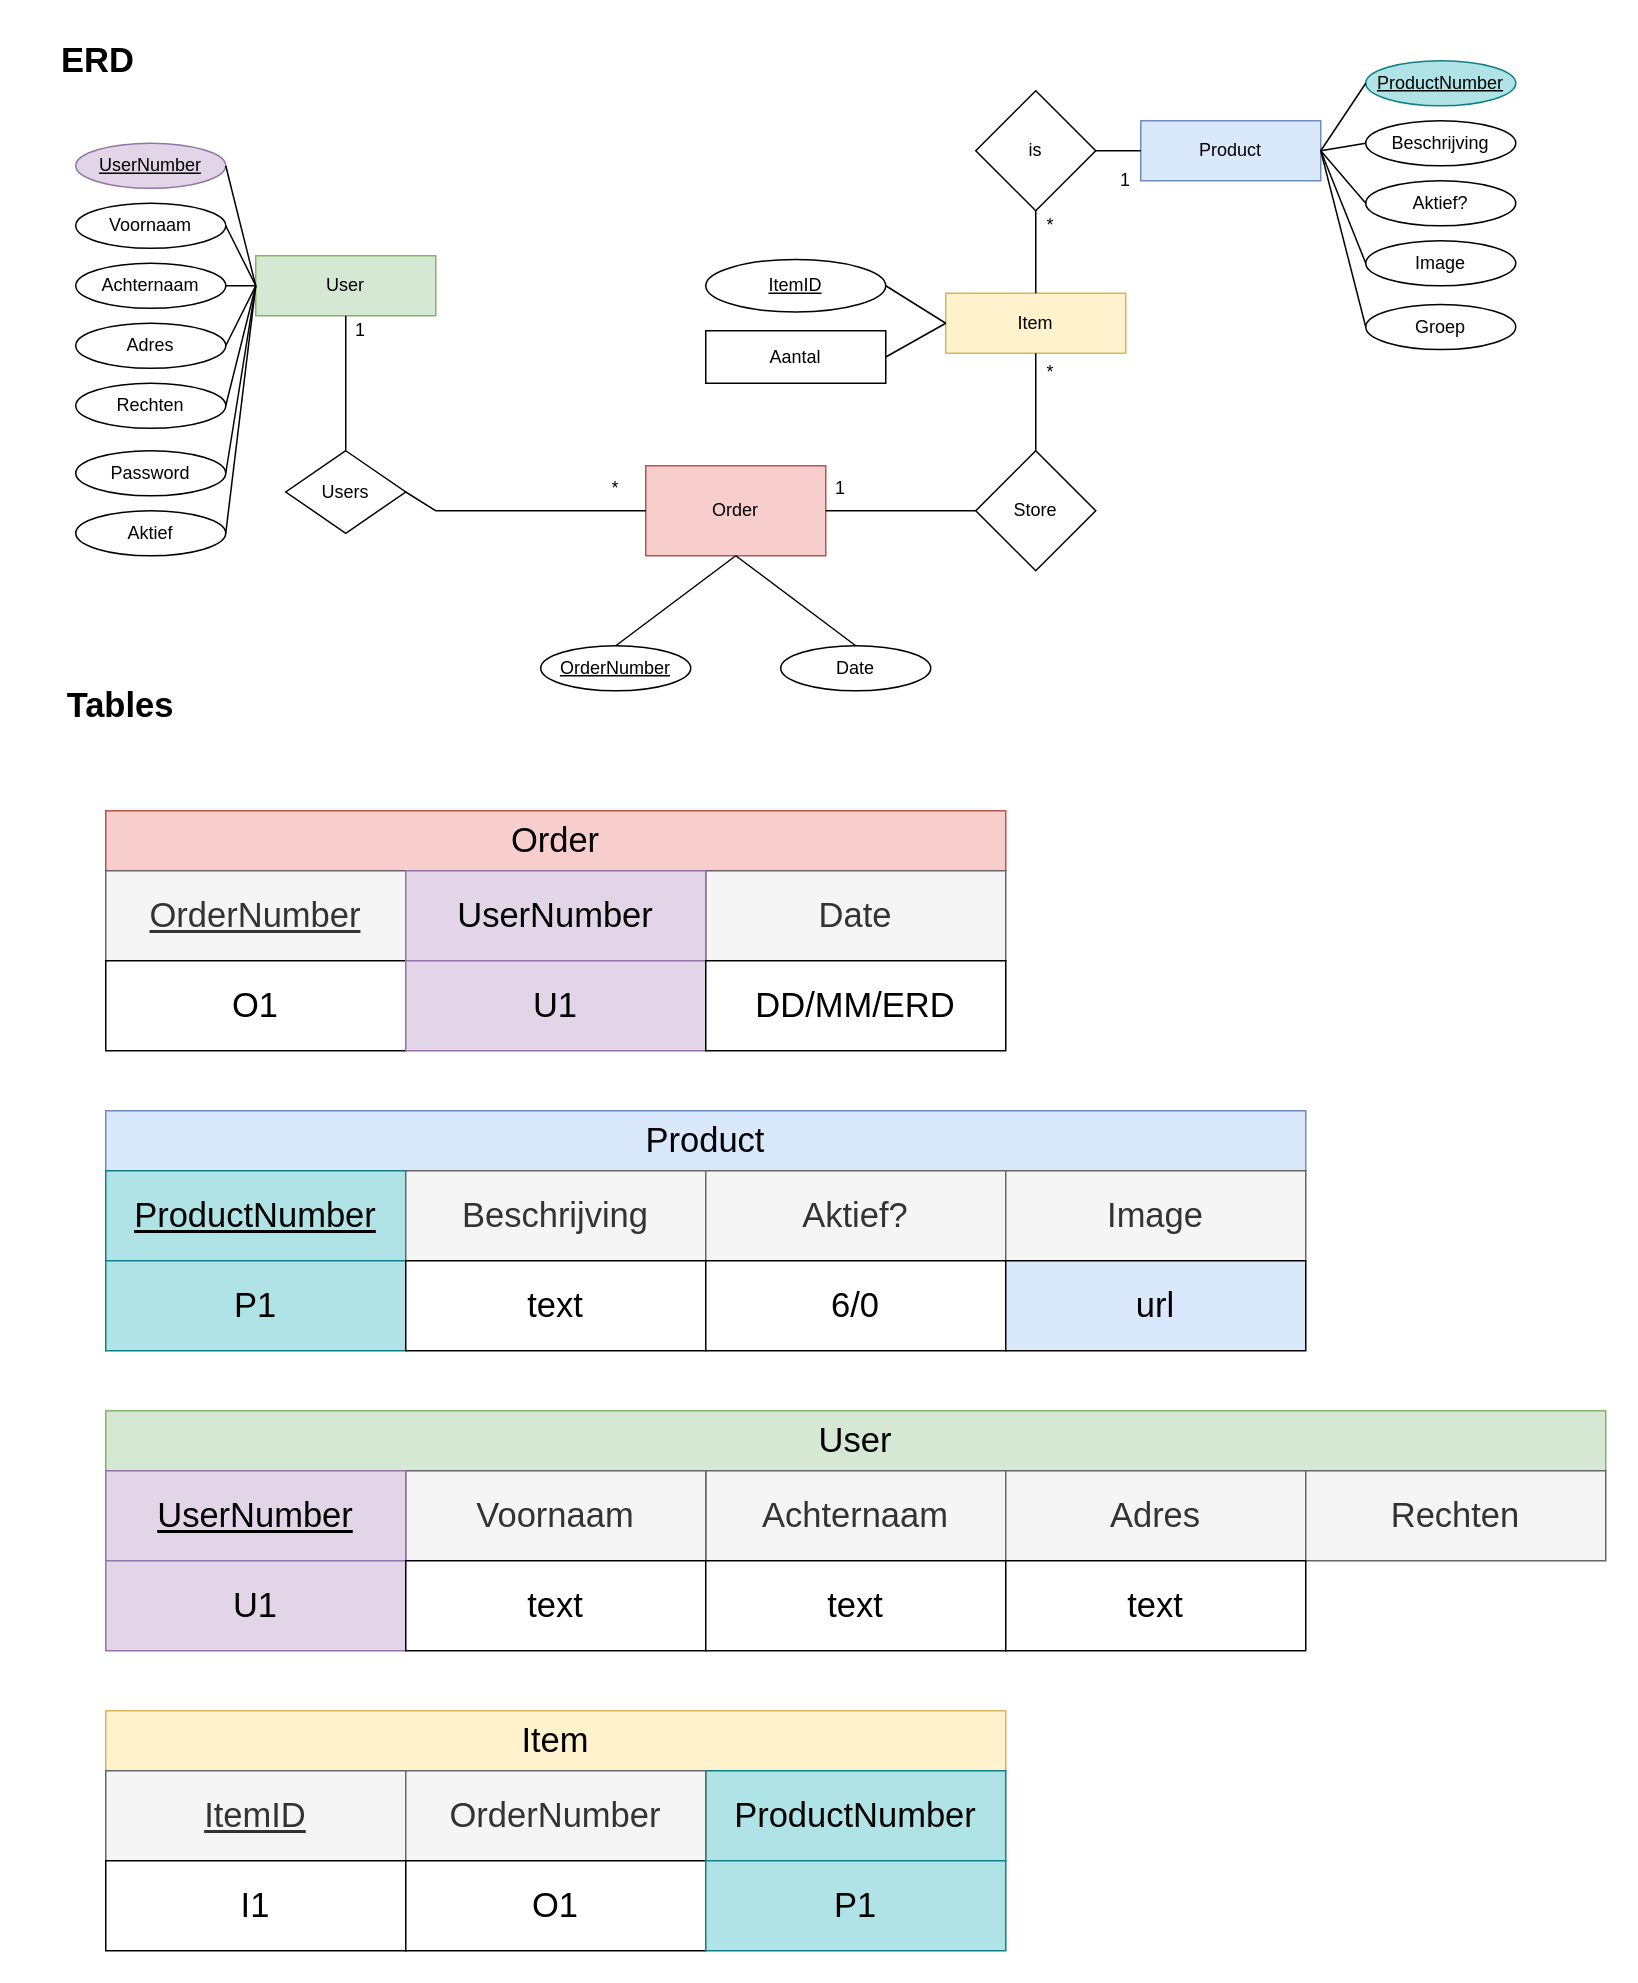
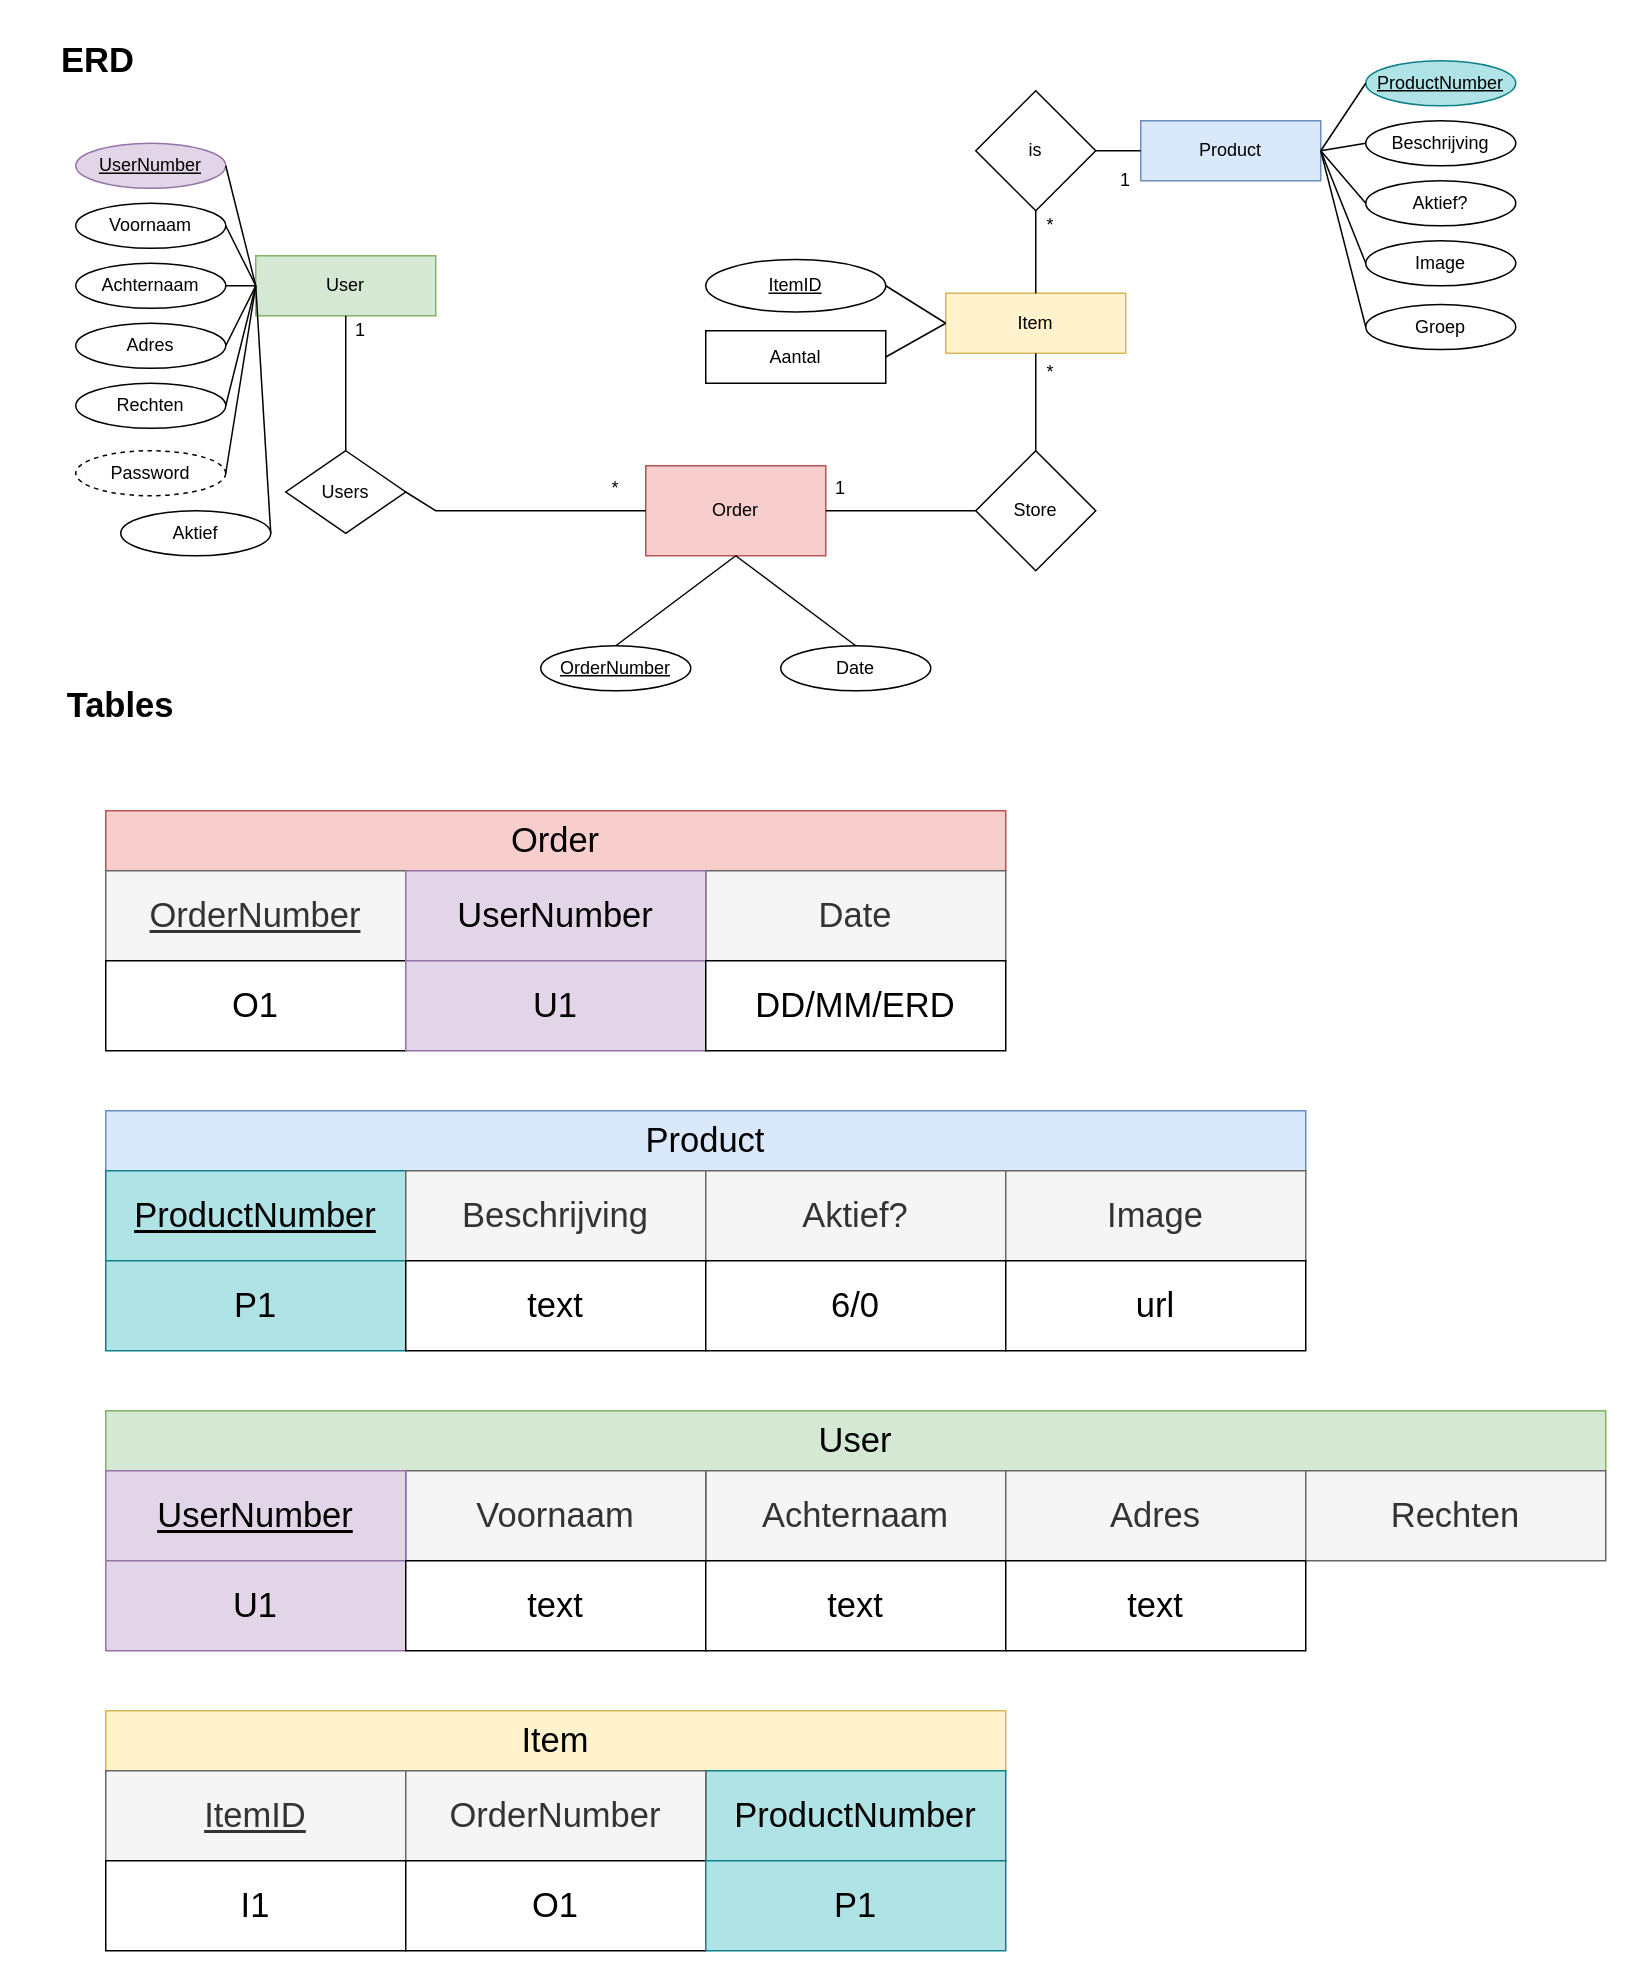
node "Password": style solid -> dashed
node "Aktief": moved (151, 533) -> (196, 533)
node "url": fillcolor #dae8fc -> #ffffff
